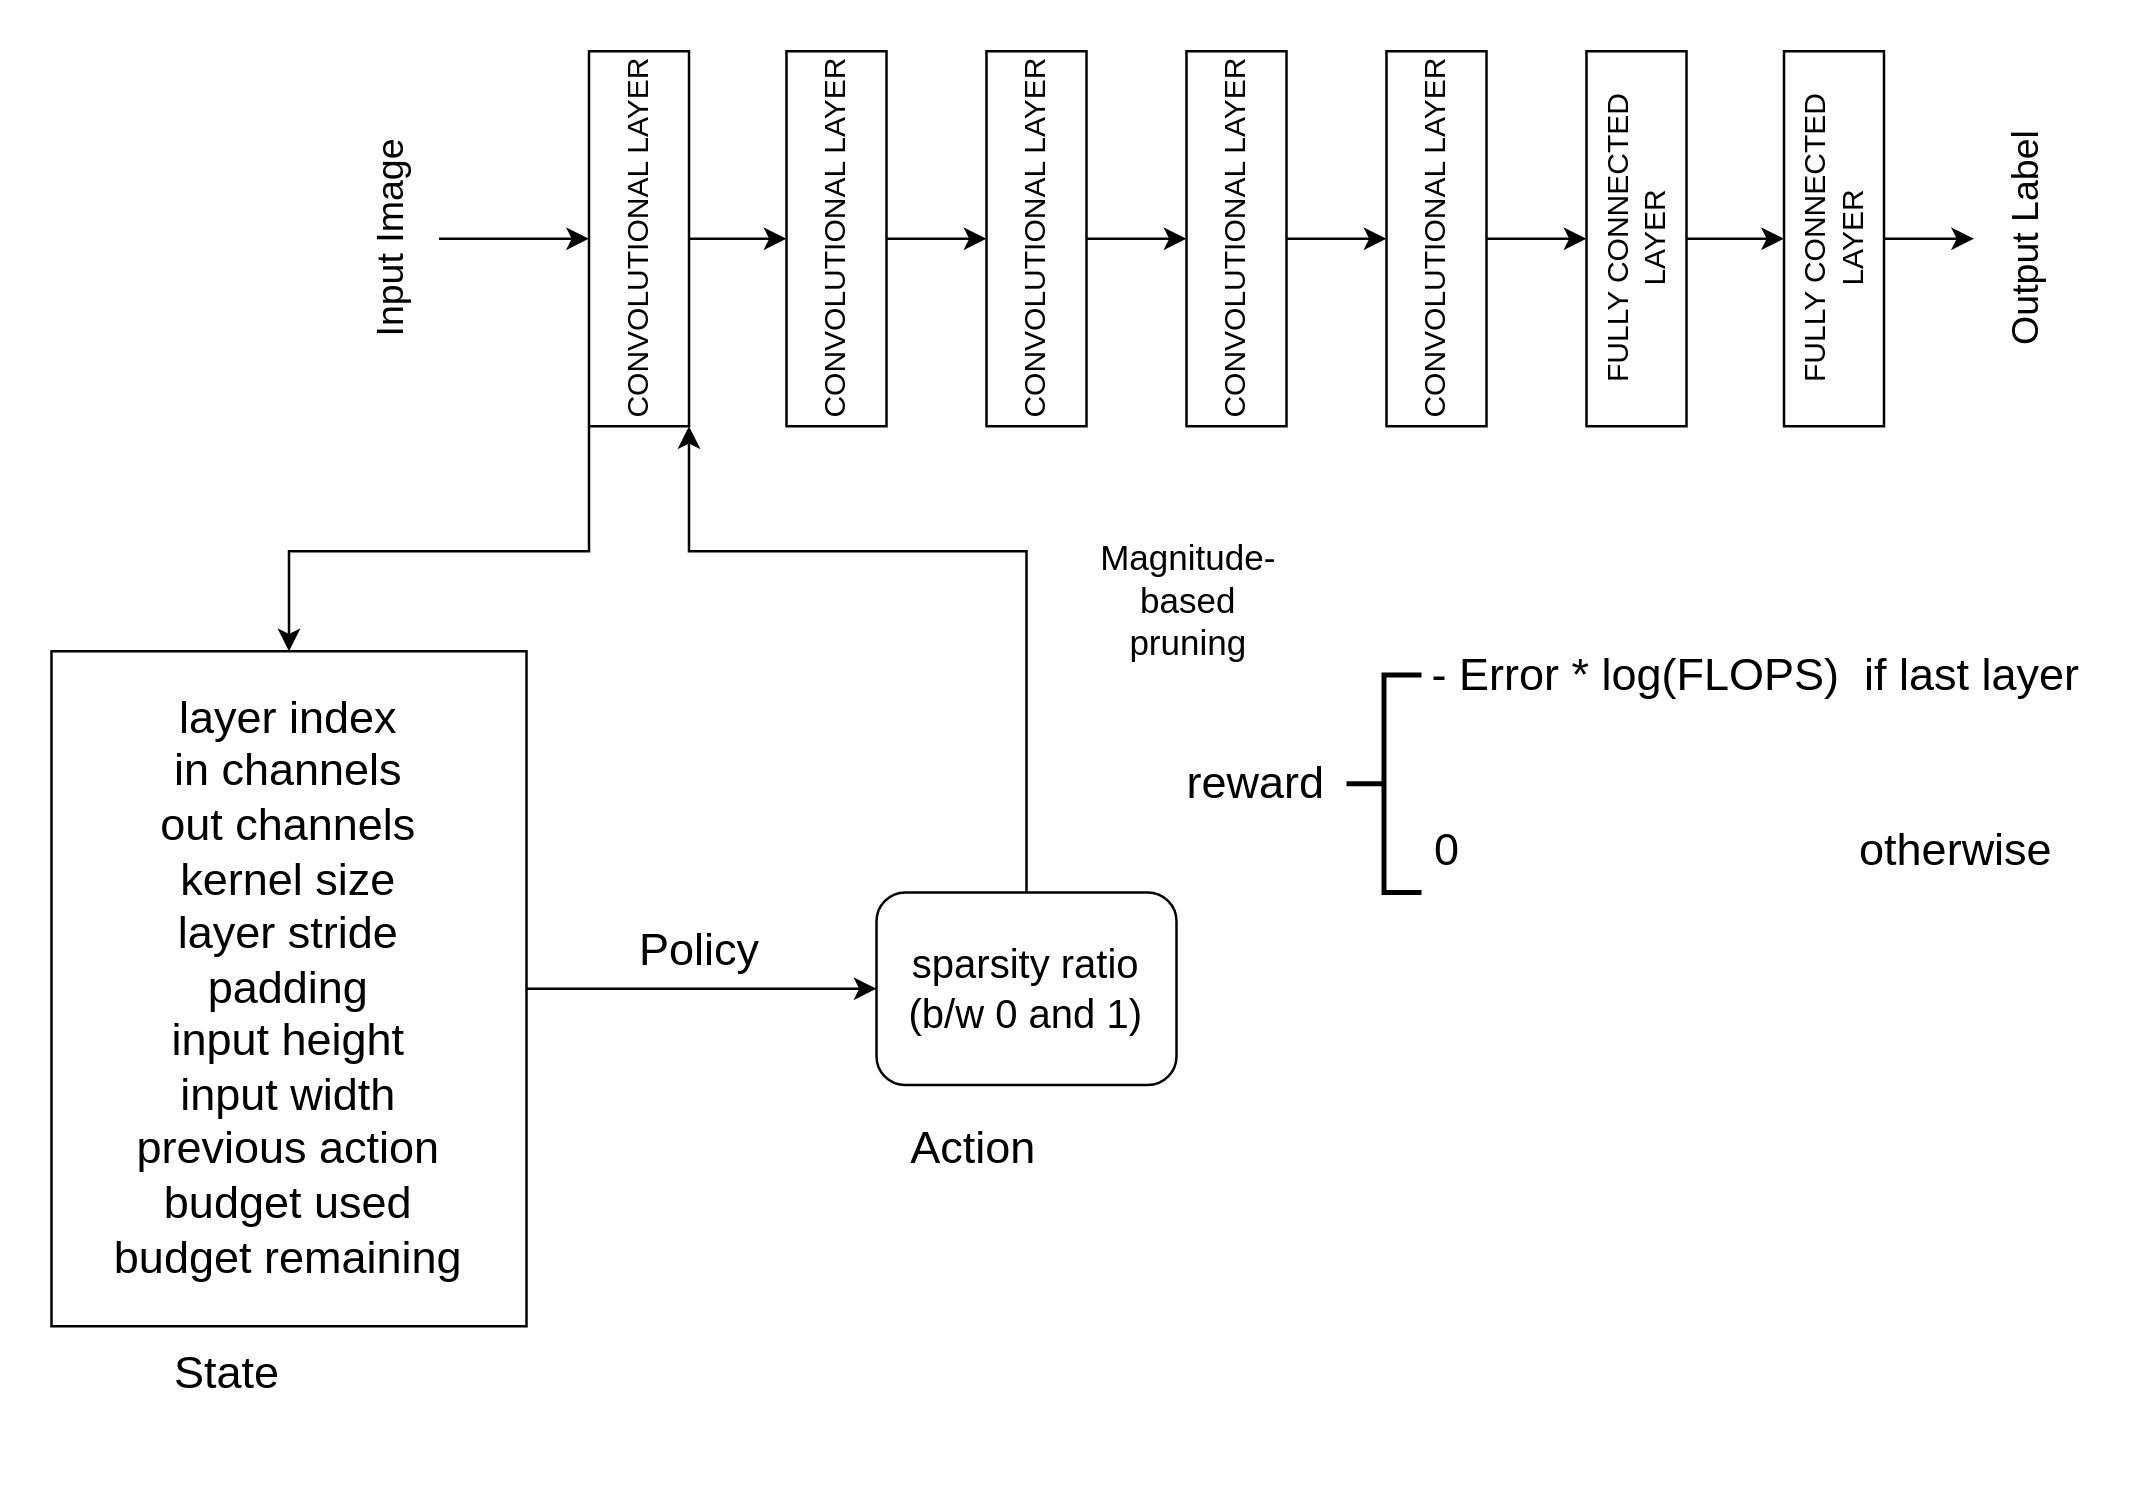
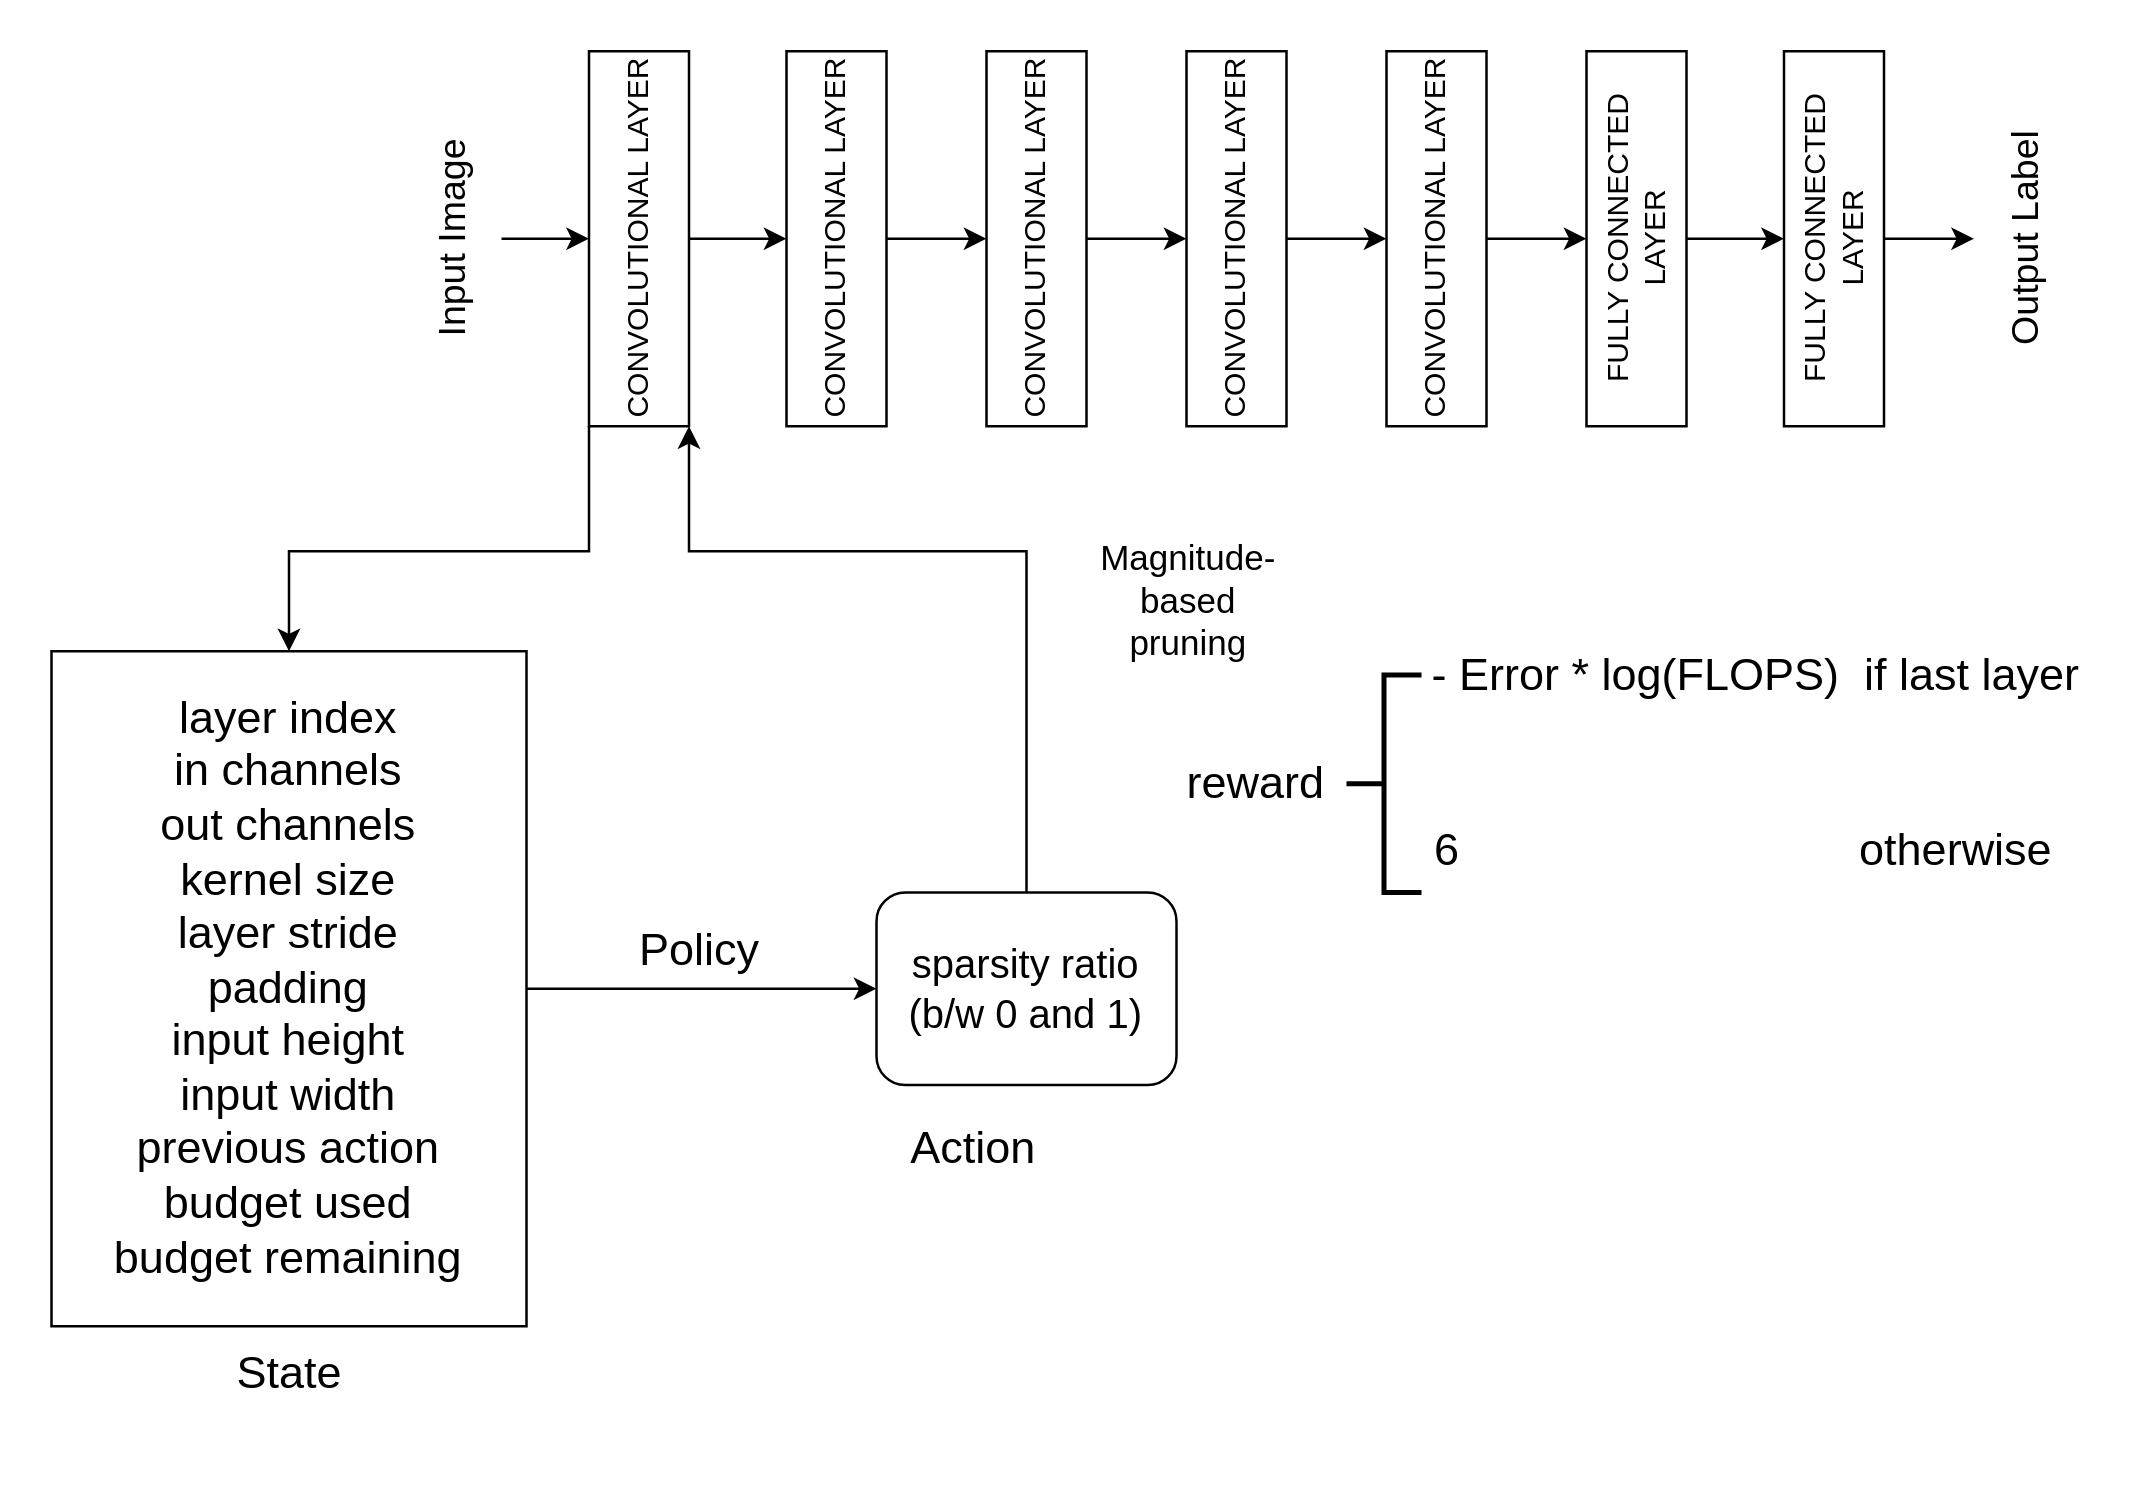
node "Input Image": moved (389, 239) -> (451, 239)
node "0 otherwise": label "0 otherwise" -> "6 otherwise"
node "State": moved (226, 1401) -> (289, 1401)
